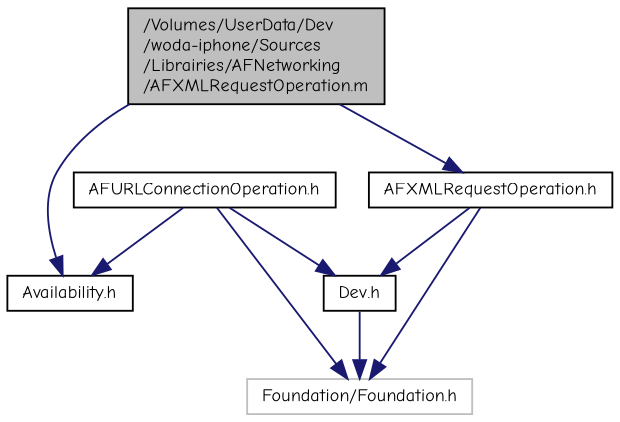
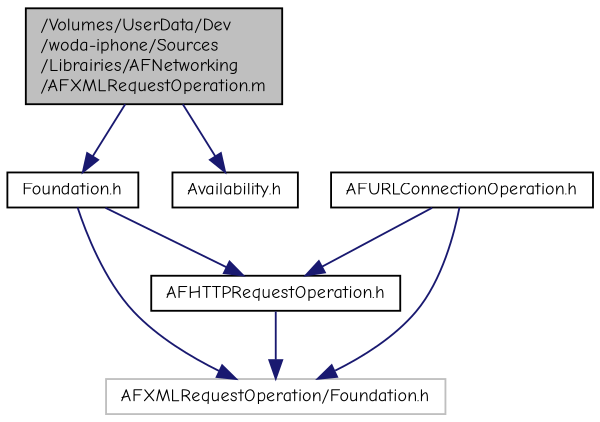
node "AFXMLRequestOperation.h": label "AFXMLRequestOperation.h" -> "Foundation.h"
edge "AFURLConnectionOperation.h" -> "Availability.h": removed
node "Dev.h": label "Dev.h" -> "AFHTTPRequestOperation.h"
node "Foundation/Foundation.h": label "Foundation/Foundation.h" -> "AFXMLRequestOperation/Foundation.h"
